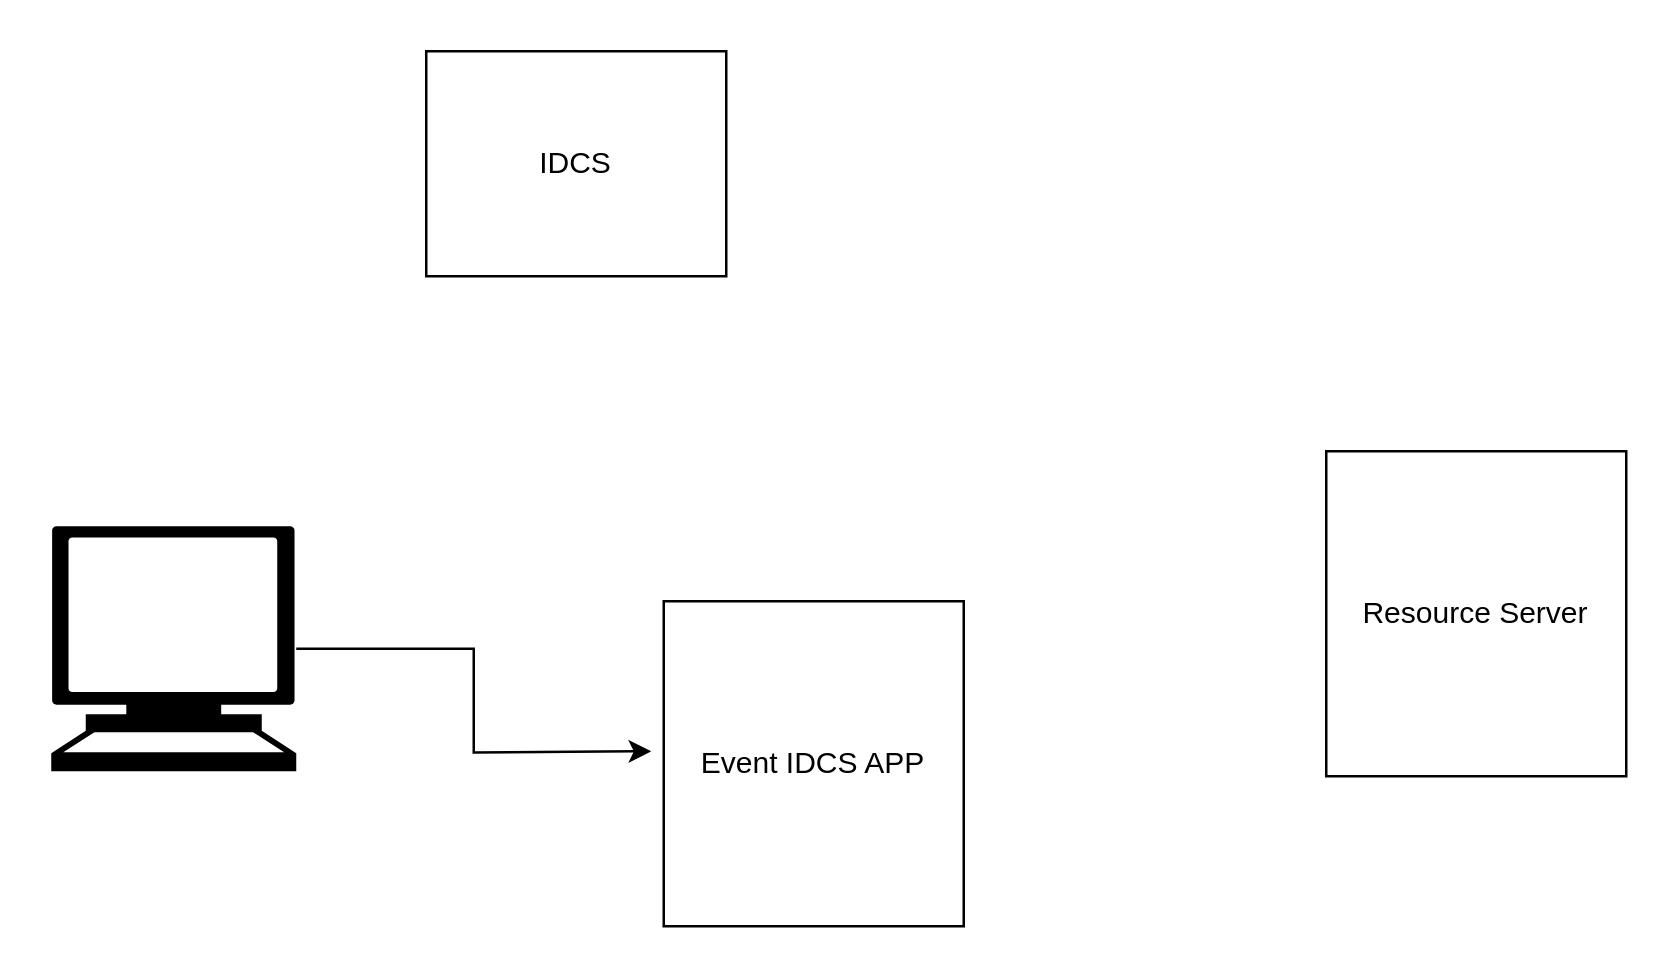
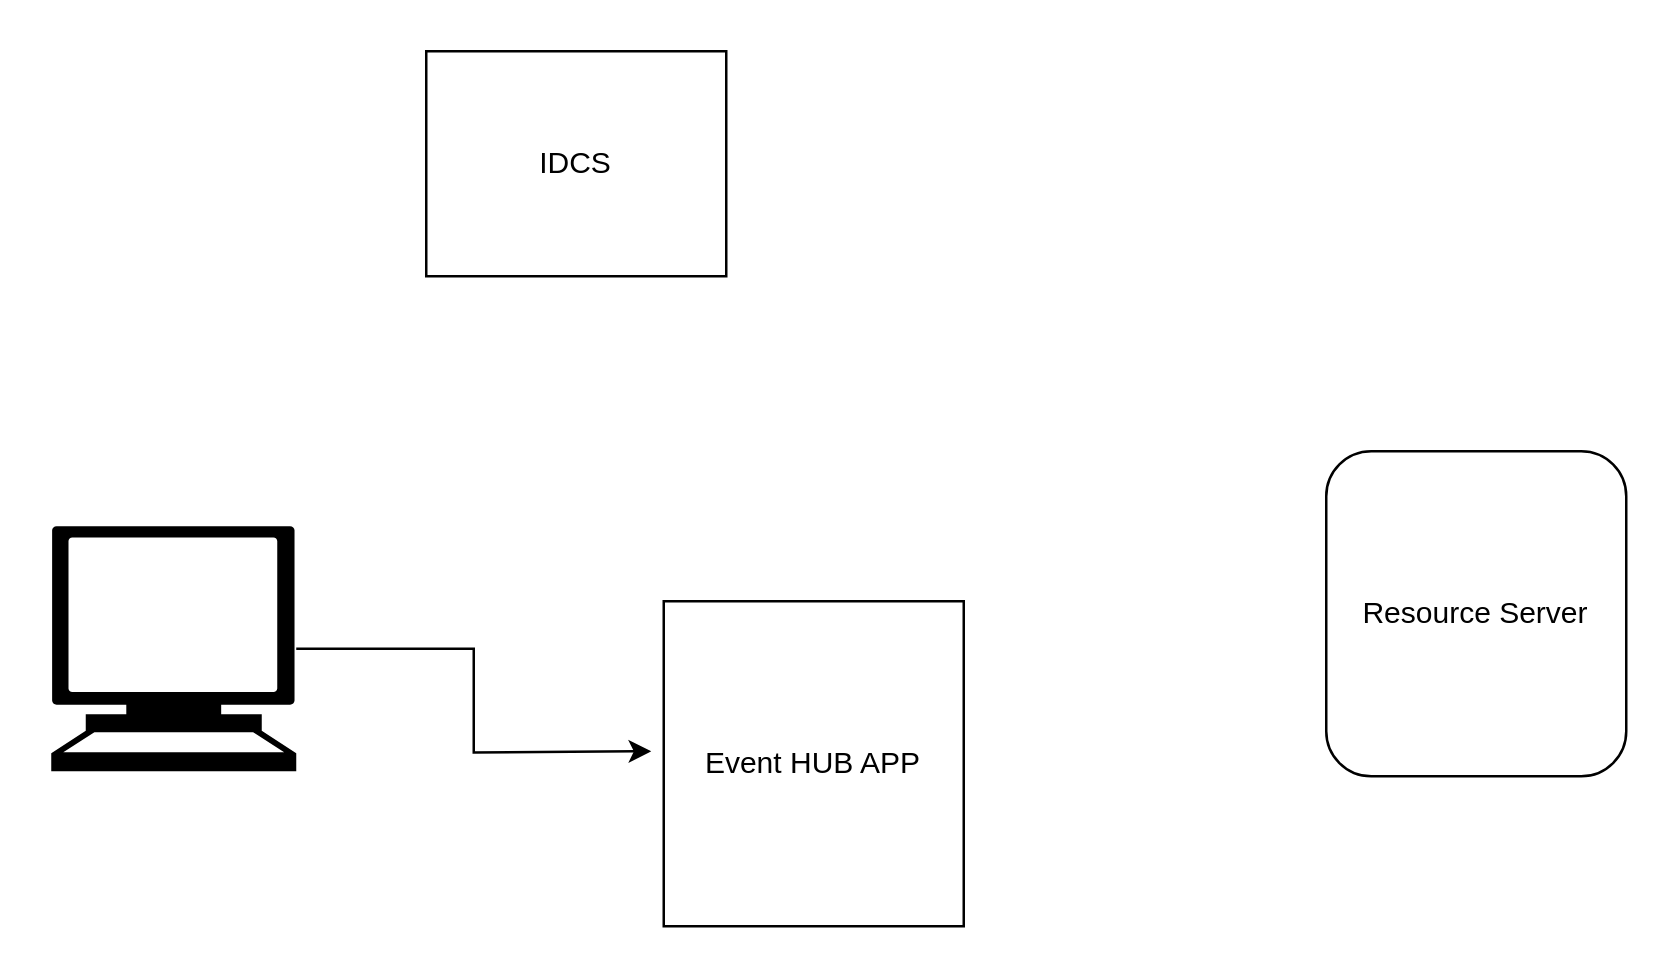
node "Resource Server": shape rectangle -> rounded rectangle
node "Event IDCS APP": label "Event IDCS APP" -> "Event HUB APP"
